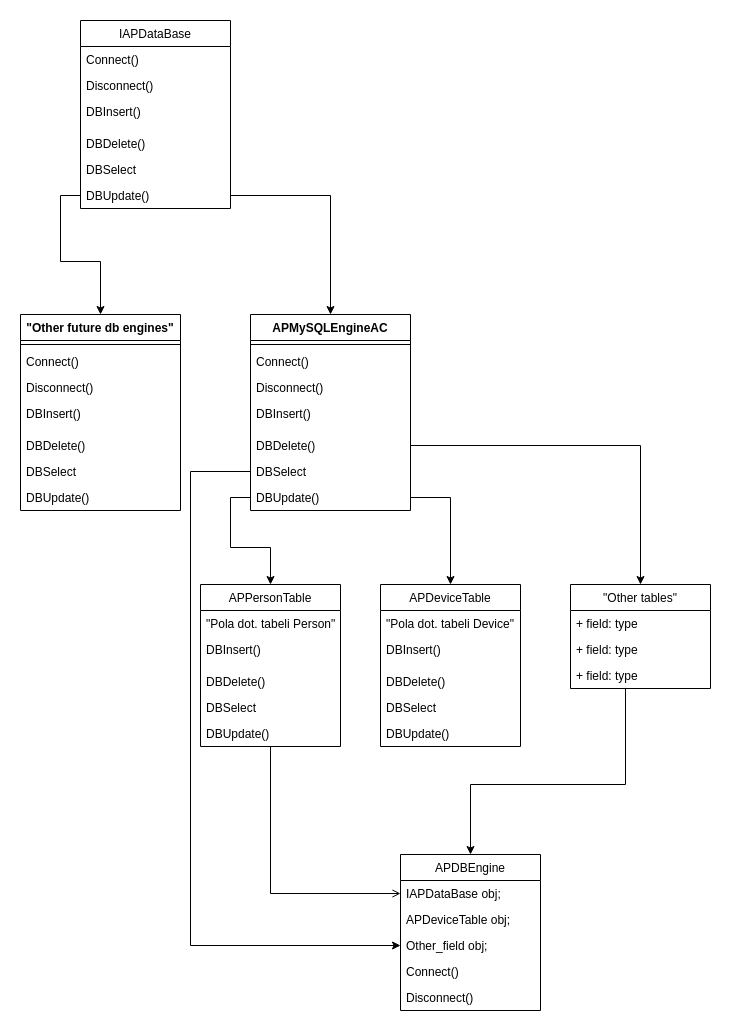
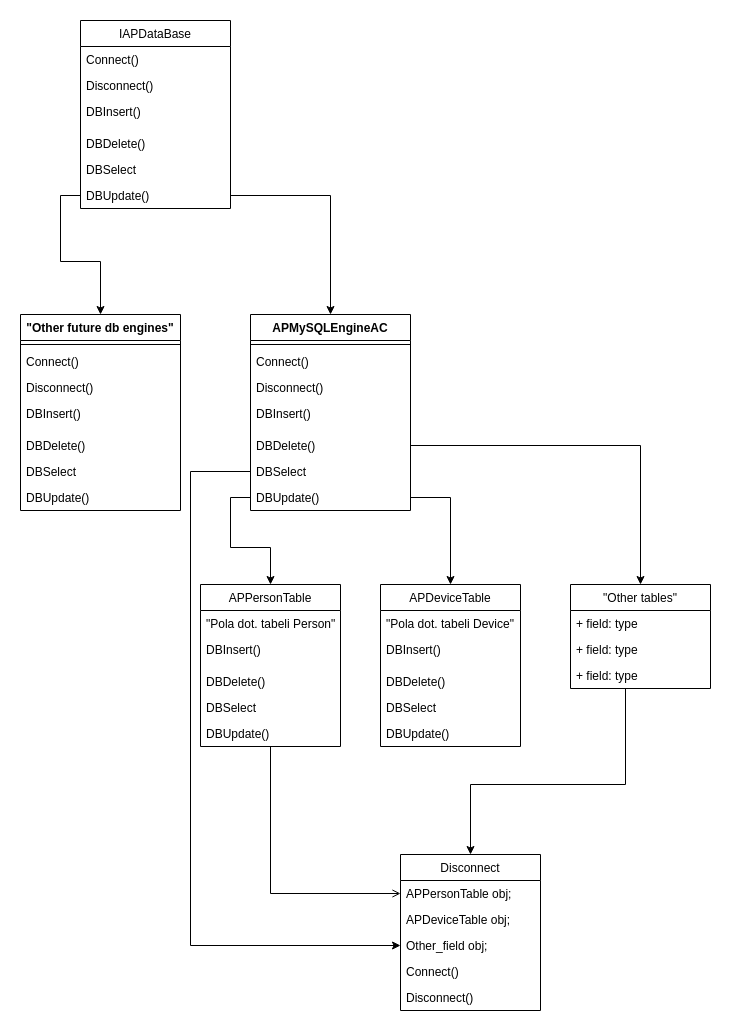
node "APDBEngine": label "APDBEngine" -> "Disconnect"
node "IAPDataBase obj;": label "IAPDataBase obj;" -> "APPersonTable obj;"
